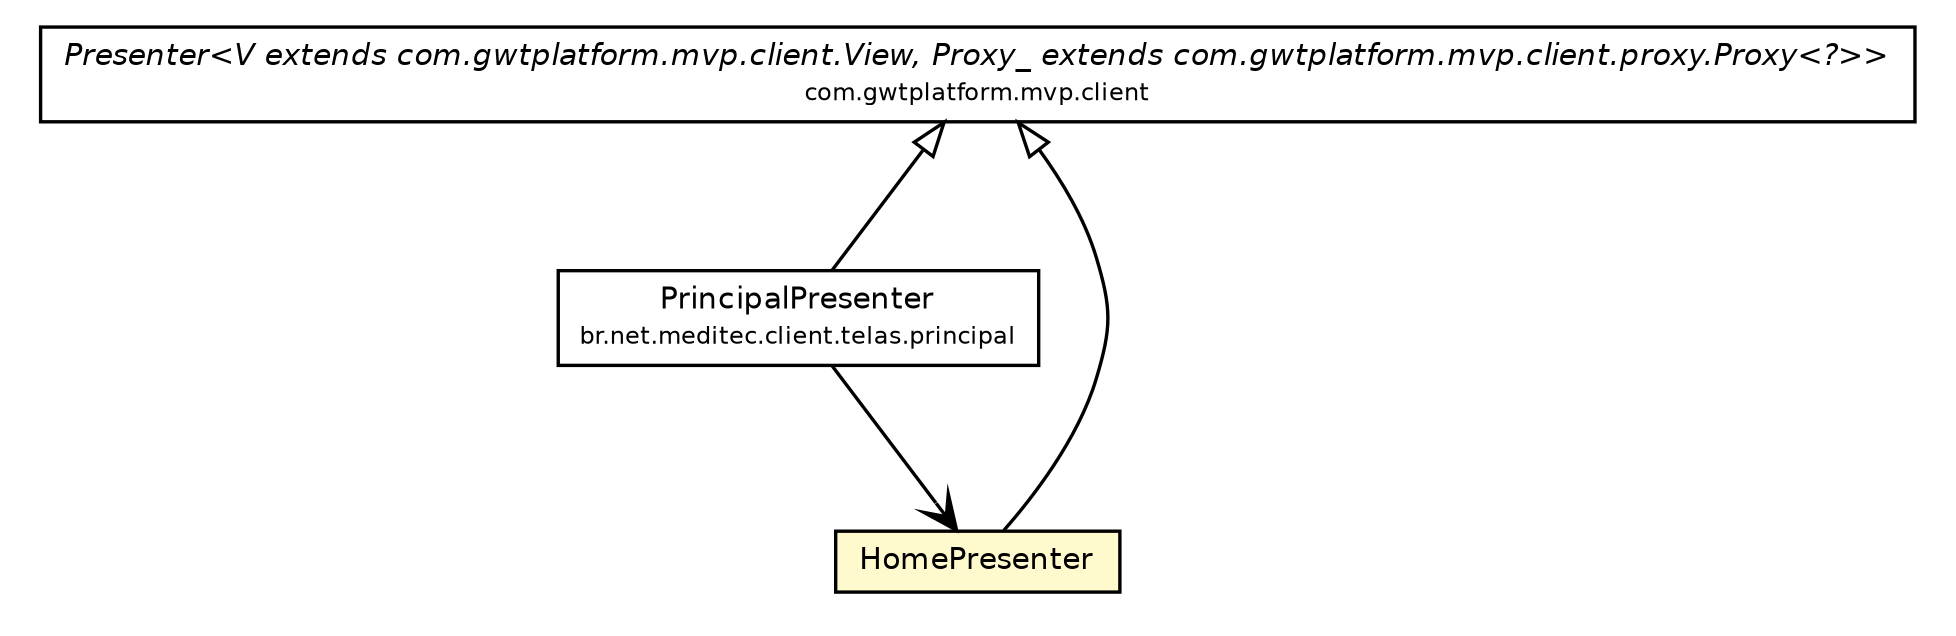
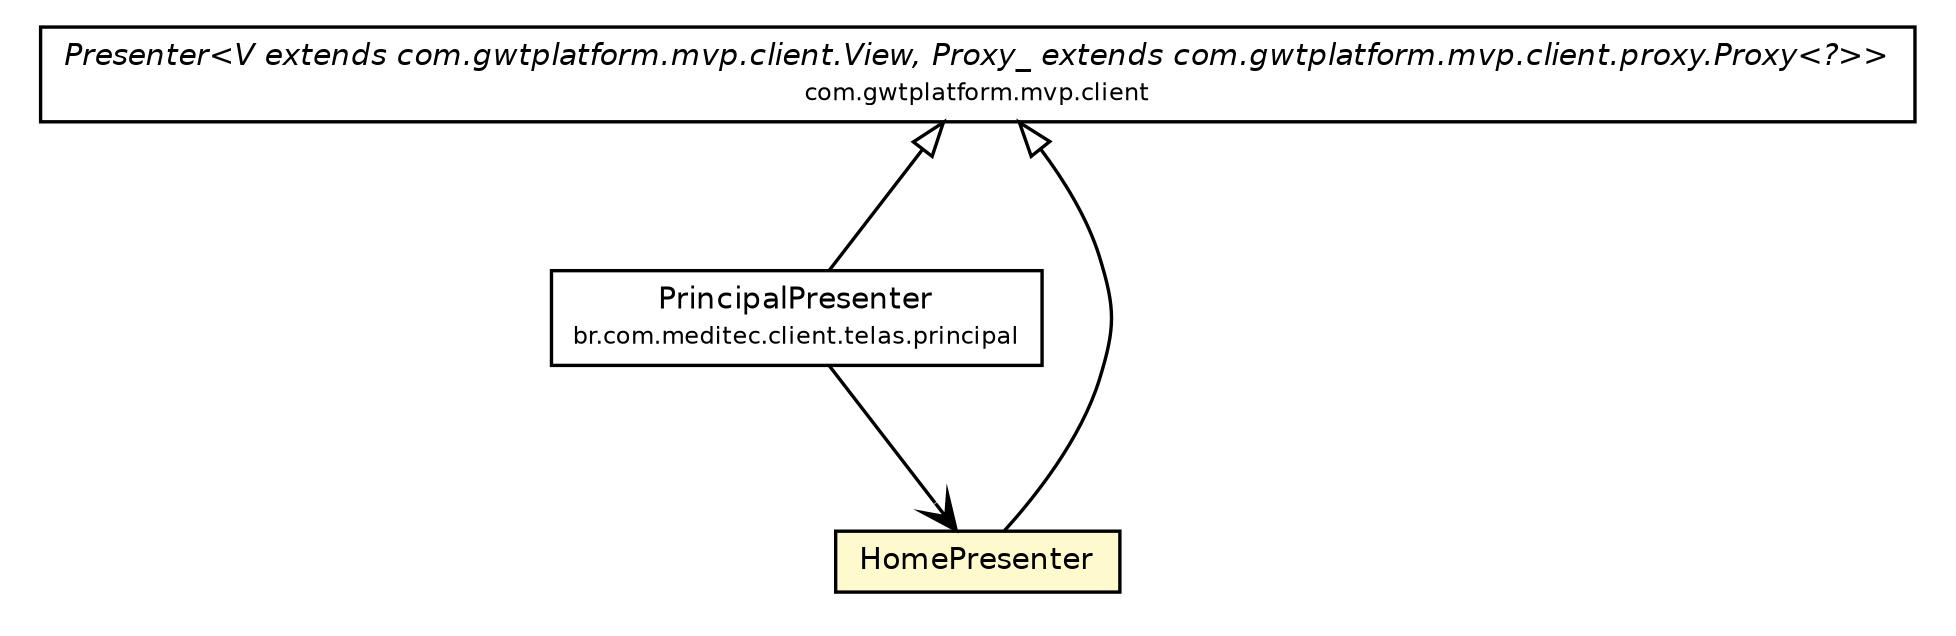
node "PrincipalPresenter": text "br.net.meditec.client.telas.principal" -> "br.com.meditec.client.telas.principal"
